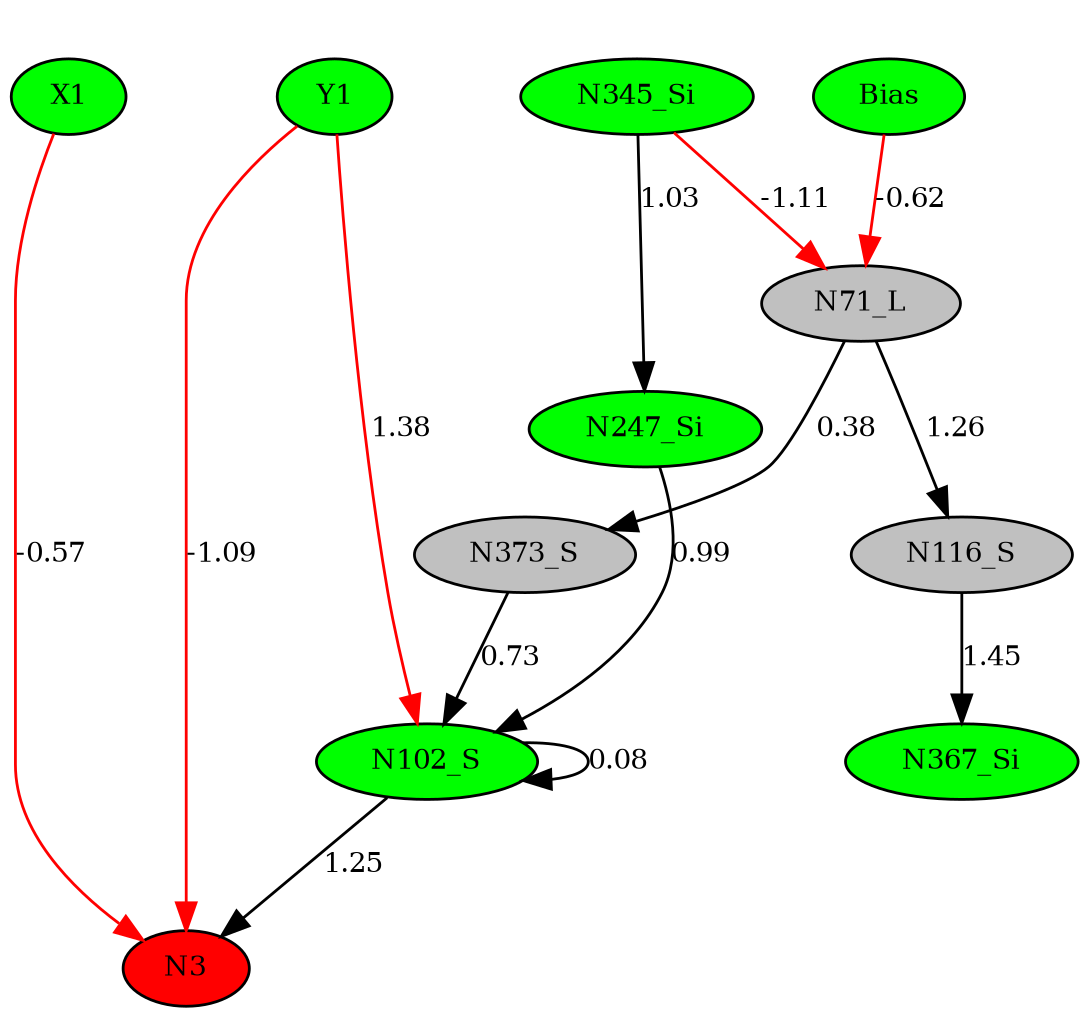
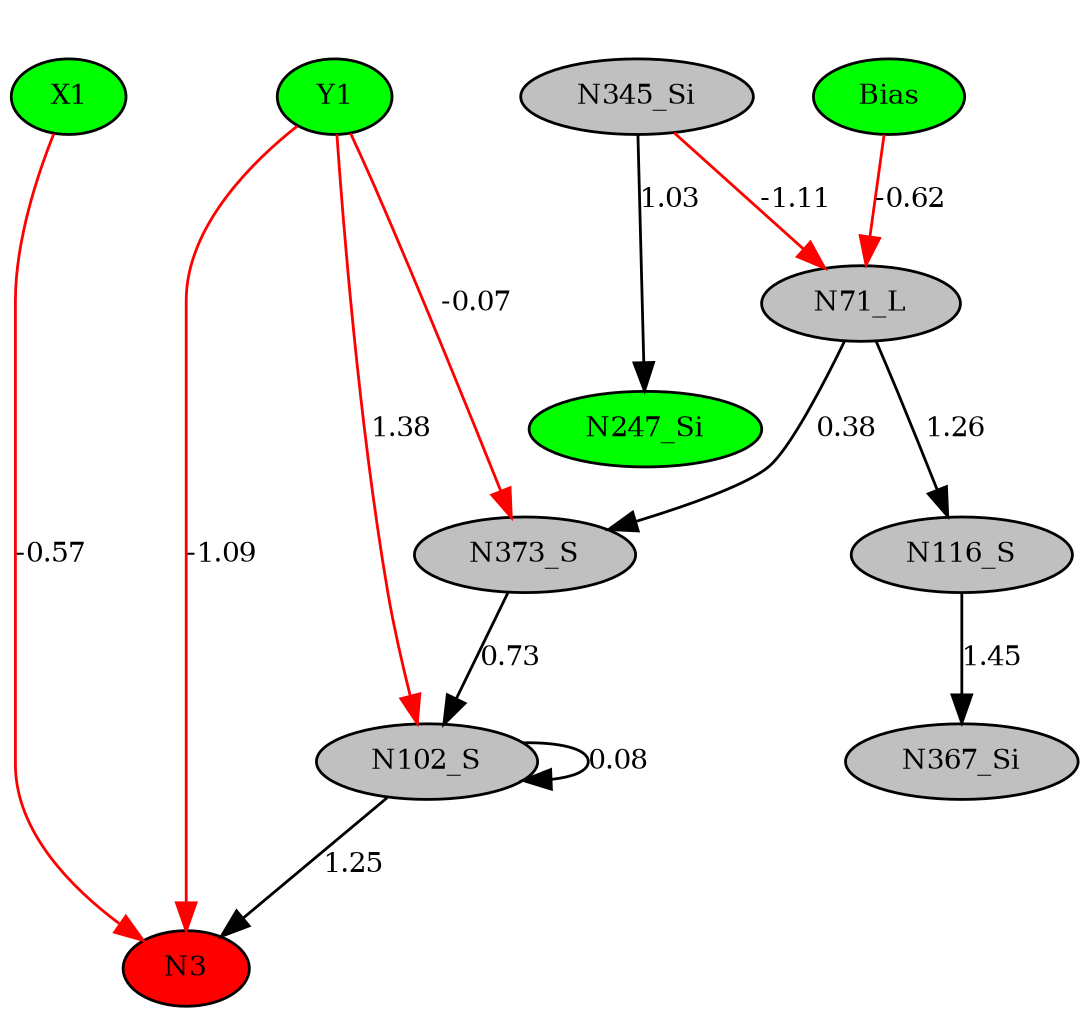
node "N345_Si": fillcolor green -> gray
edge "Y1" -> "N373_S": added, label "-0.07"
edge "N247_Si" -> "N102_S": removed, label "0.99"
node "N102_S": fillcolor green -> gray
node "N367_Si": fillcolor green -> gray
